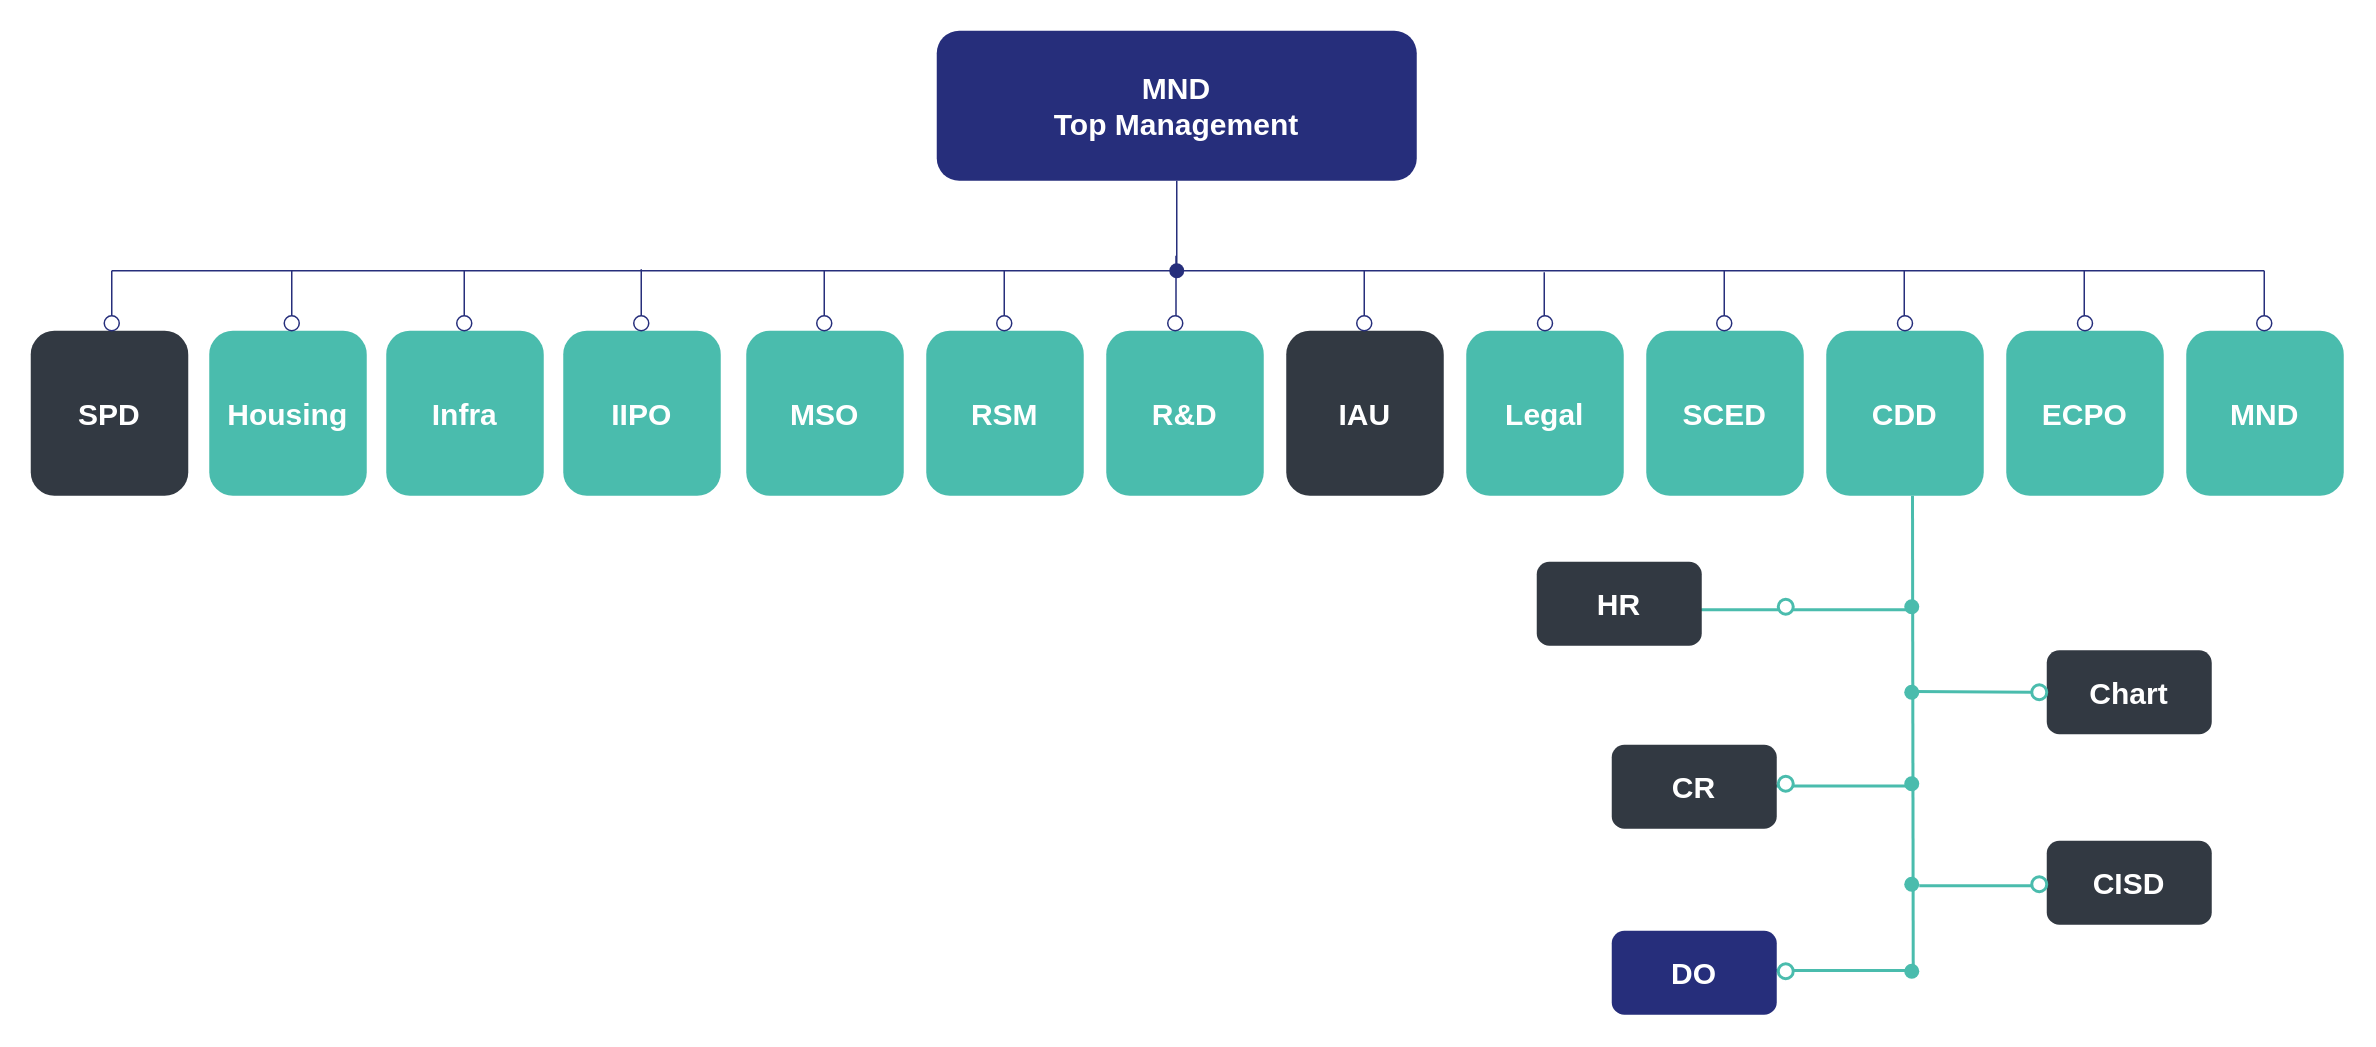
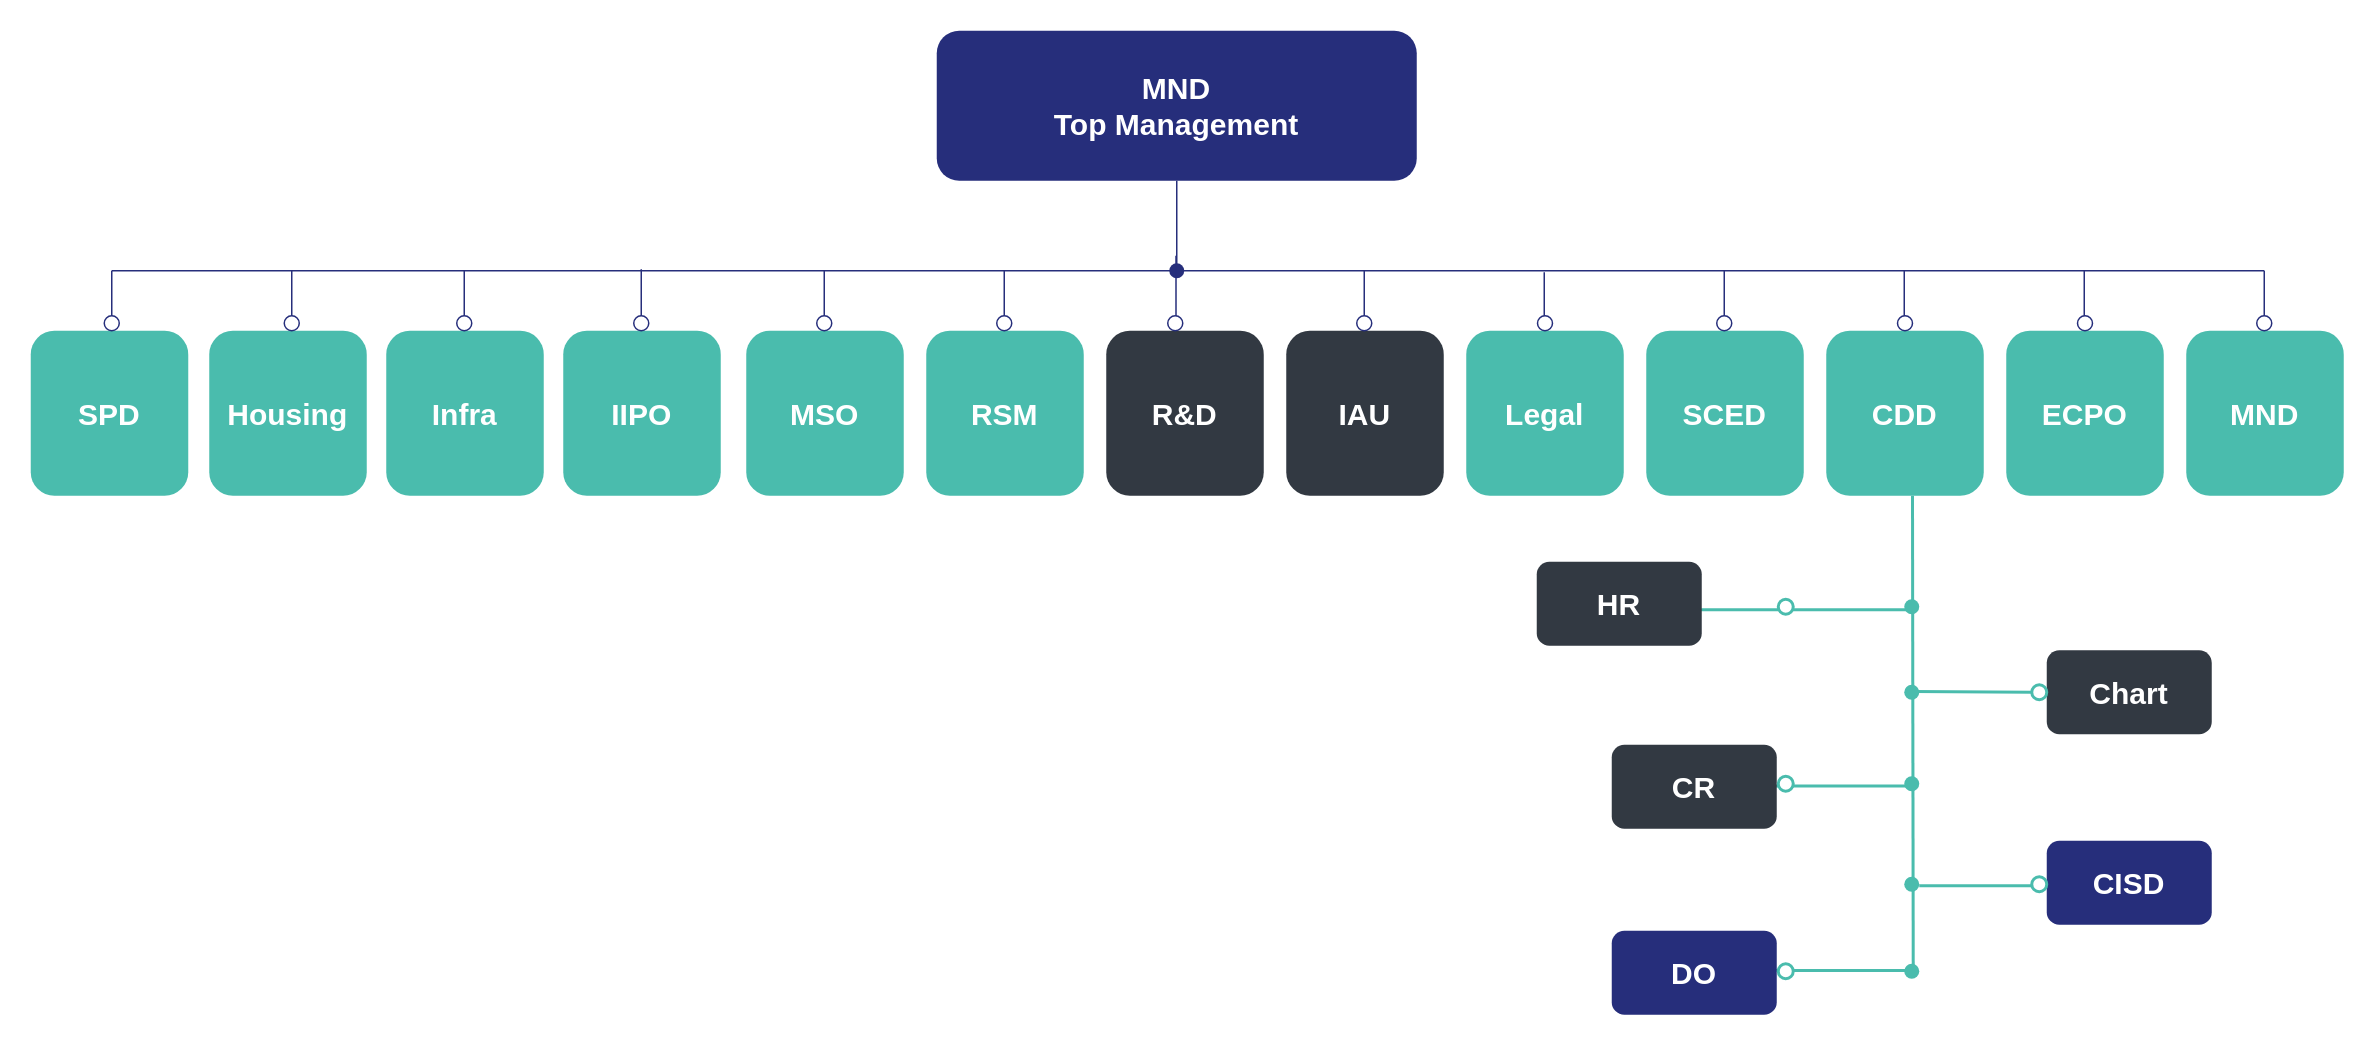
node "SPD": fillcolor #323942 -> #4abcad
node "R&D": fillcolor #4abcad -> #323942
node "CISD": fillcolor #323942 -> #262e7b
